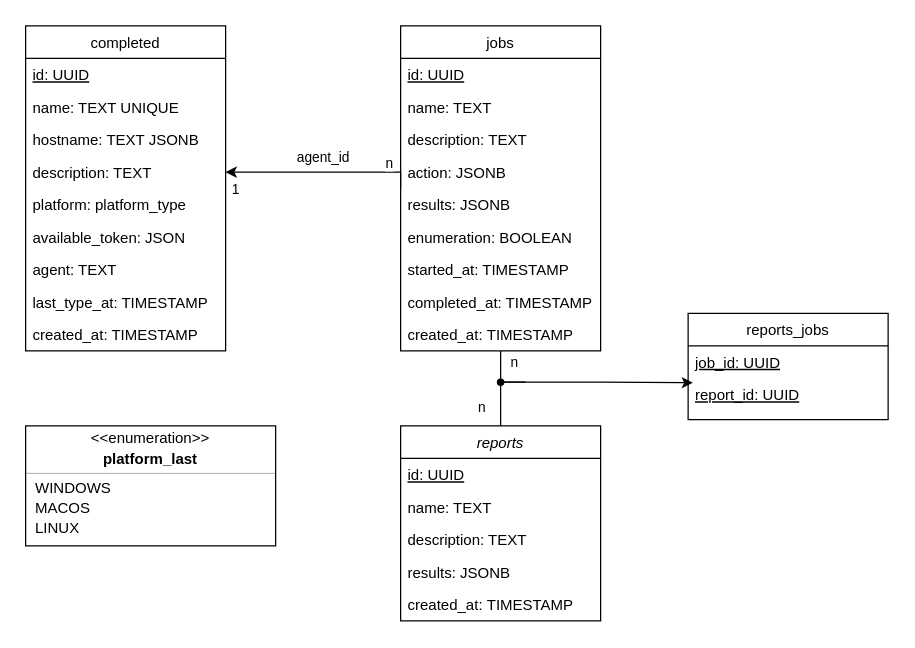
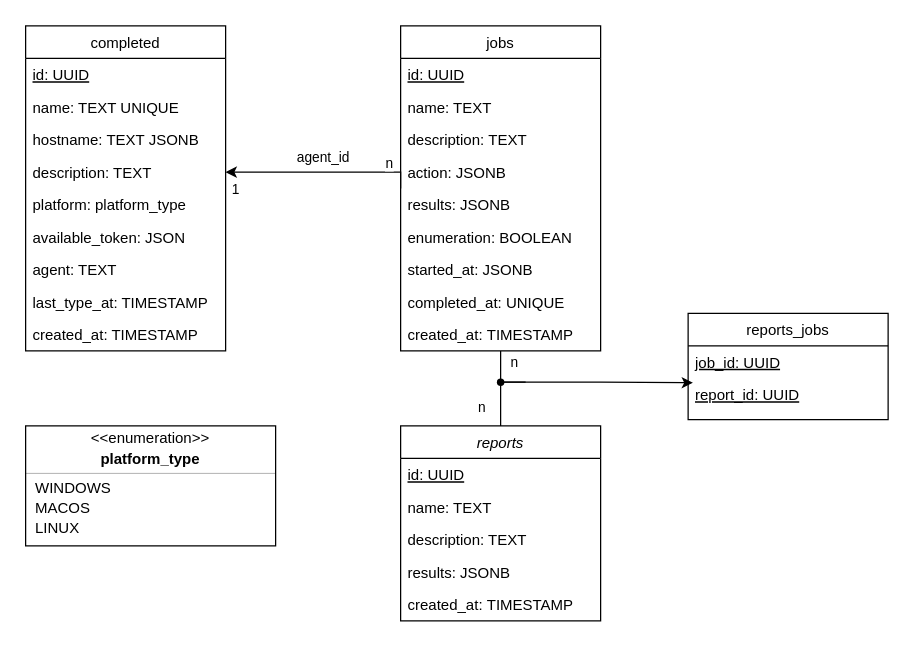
node "started_at: TIMESTAMP": label "started_at: TIMESTAMP" -> "started_at: JSONB"
node "completed_at: TIMESTAMP": label "completed_at: TIMESTAMP" -> "completed_at: UNIQUE"
node "platform_last": label "platform_last" -> "platform_type"
